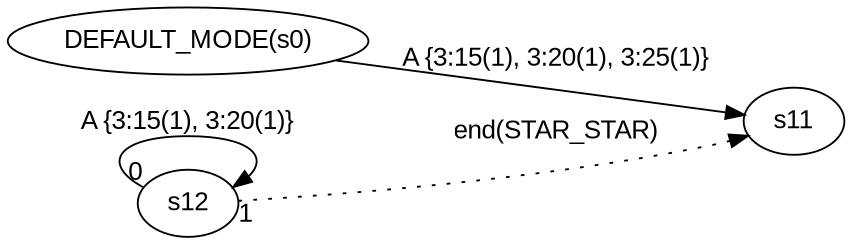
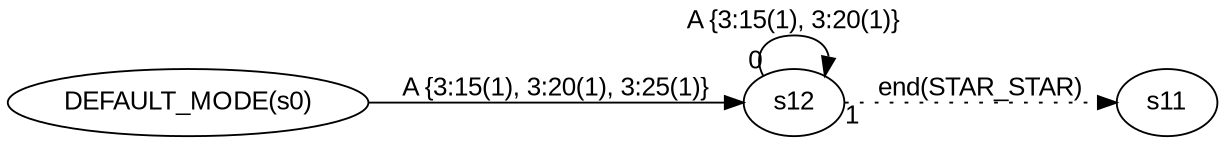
edge "DEFAULT_MODE(s0)" -> "s11": now "DEFAULT_MODE(s0)" -> "s12"
